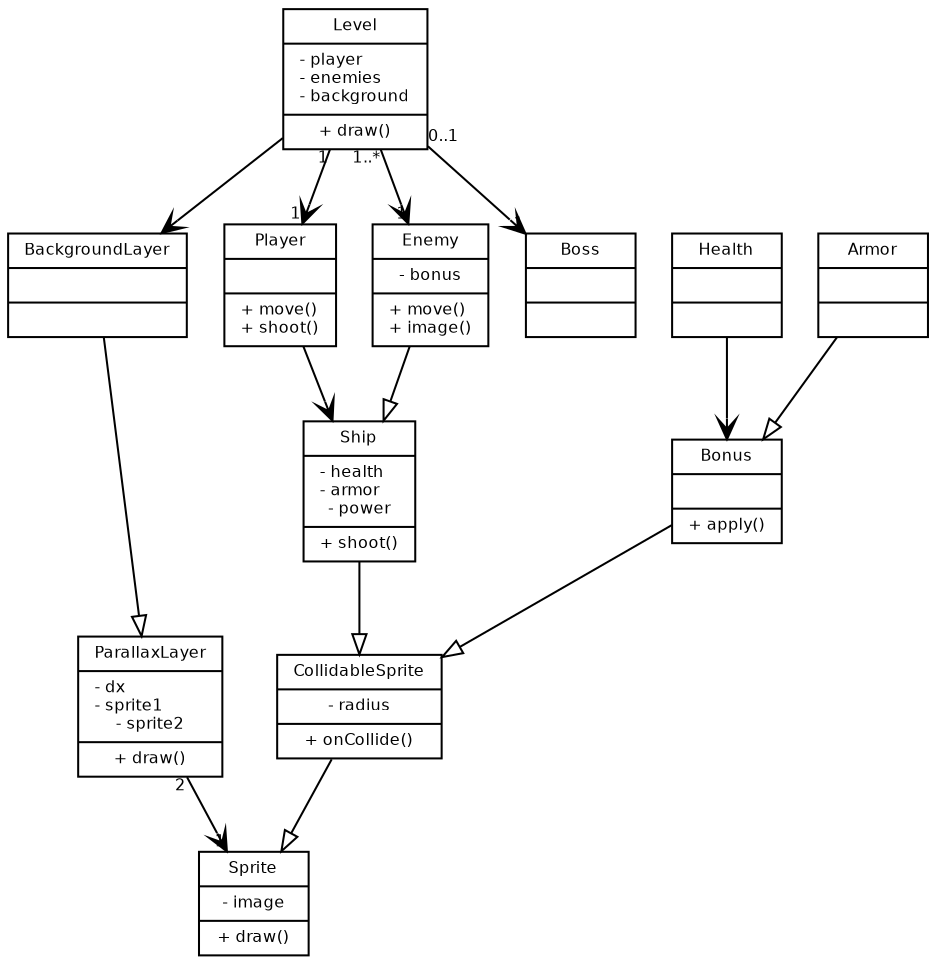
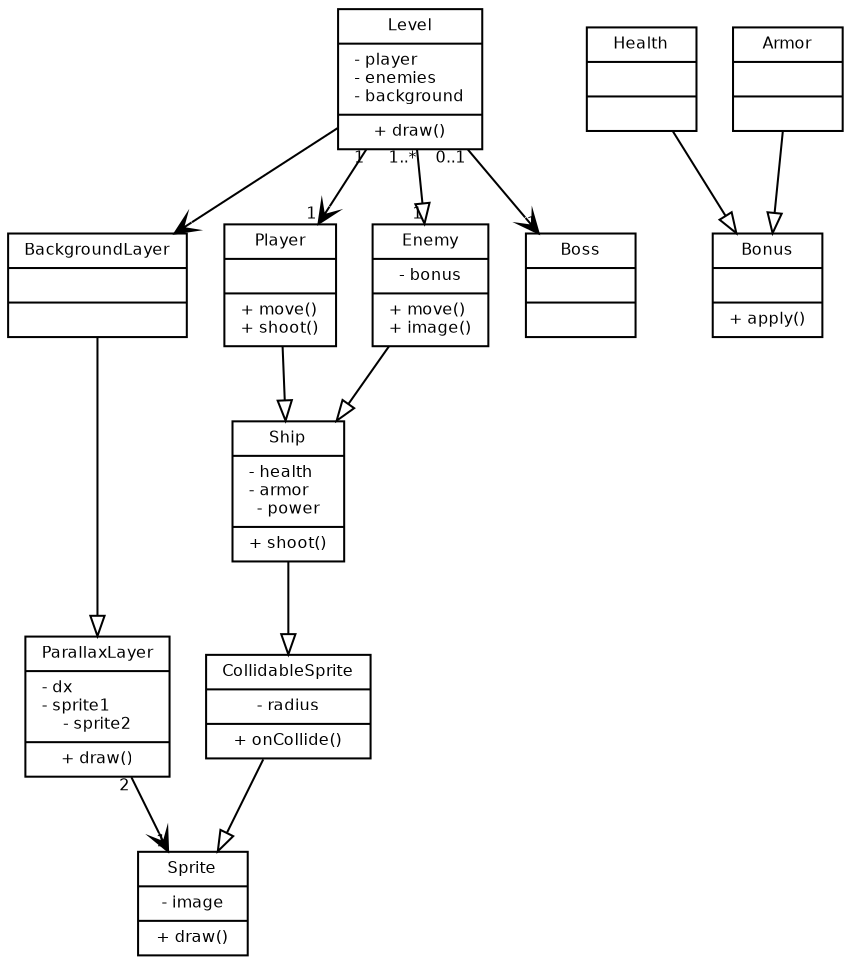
edge "Level" -> "Enemy": arrowhead vee -> empty
edge "Player" -> "Ship": arrowhead vee -> empty
edge "Health" -> "Bonus": arrowhead vee -> empty
edge "Bonus" -> "CollidableSprite": removed
